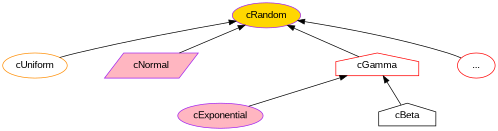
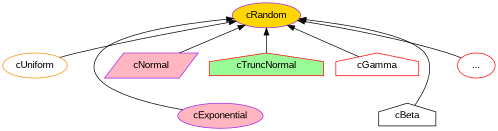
node "cTruncNormal": added
edge "cExponential" -> "cGamma": now "cExponential" -> "cRandom"
edge "cBeta" -> "cGamma": now "cBeta" -> "cRandom"
